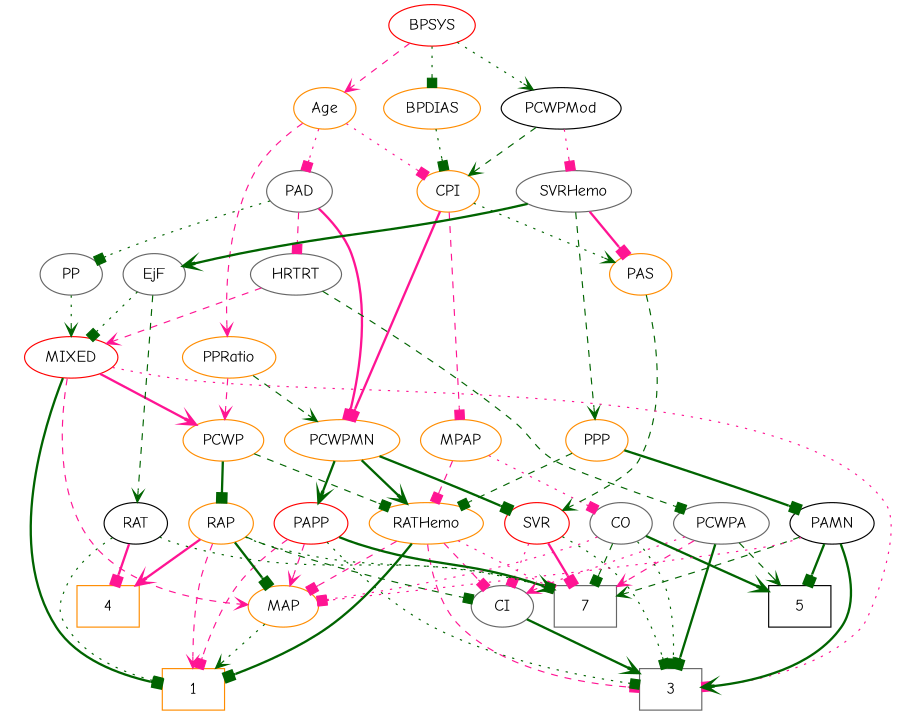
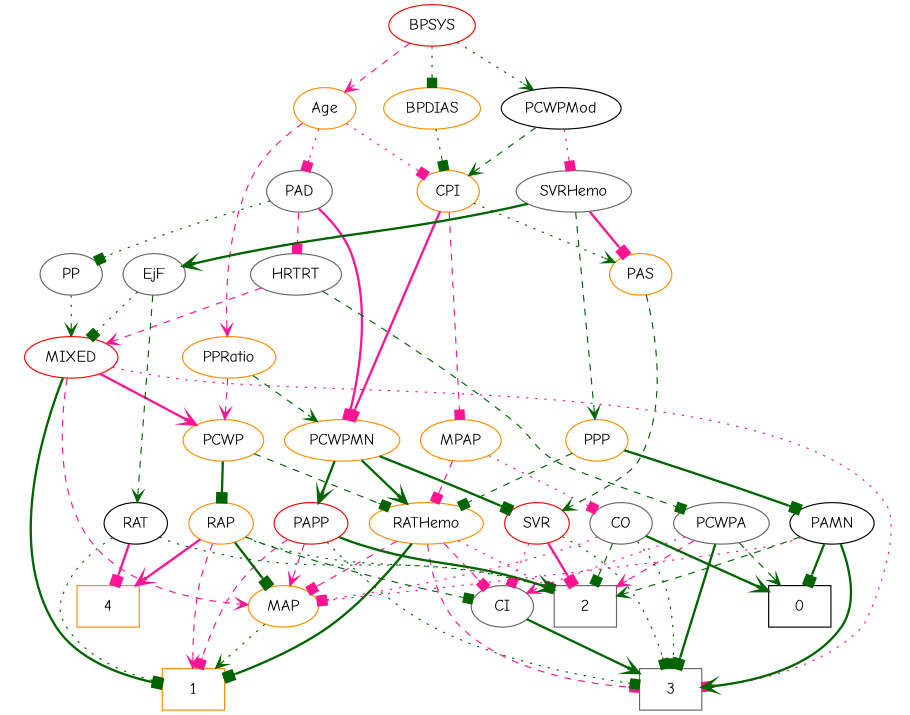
node "7": label "7" -> "2"
node "5": label "5" -> "0"
